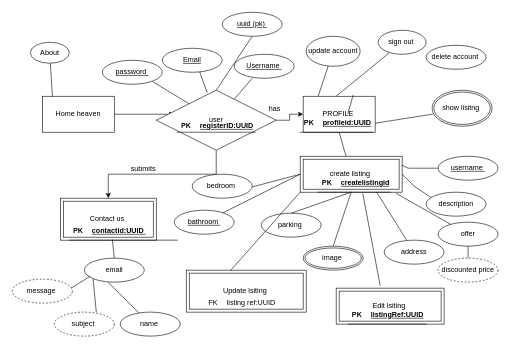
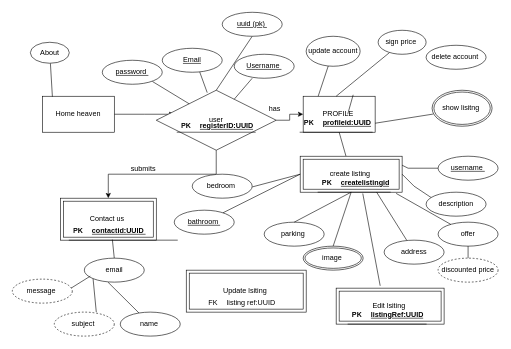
node "sign out": label "sign out" -> "sign price"
node "parking": moved (291, 225) -> (294, 234)
edge "create listing" -- "Update lsiting": removed
